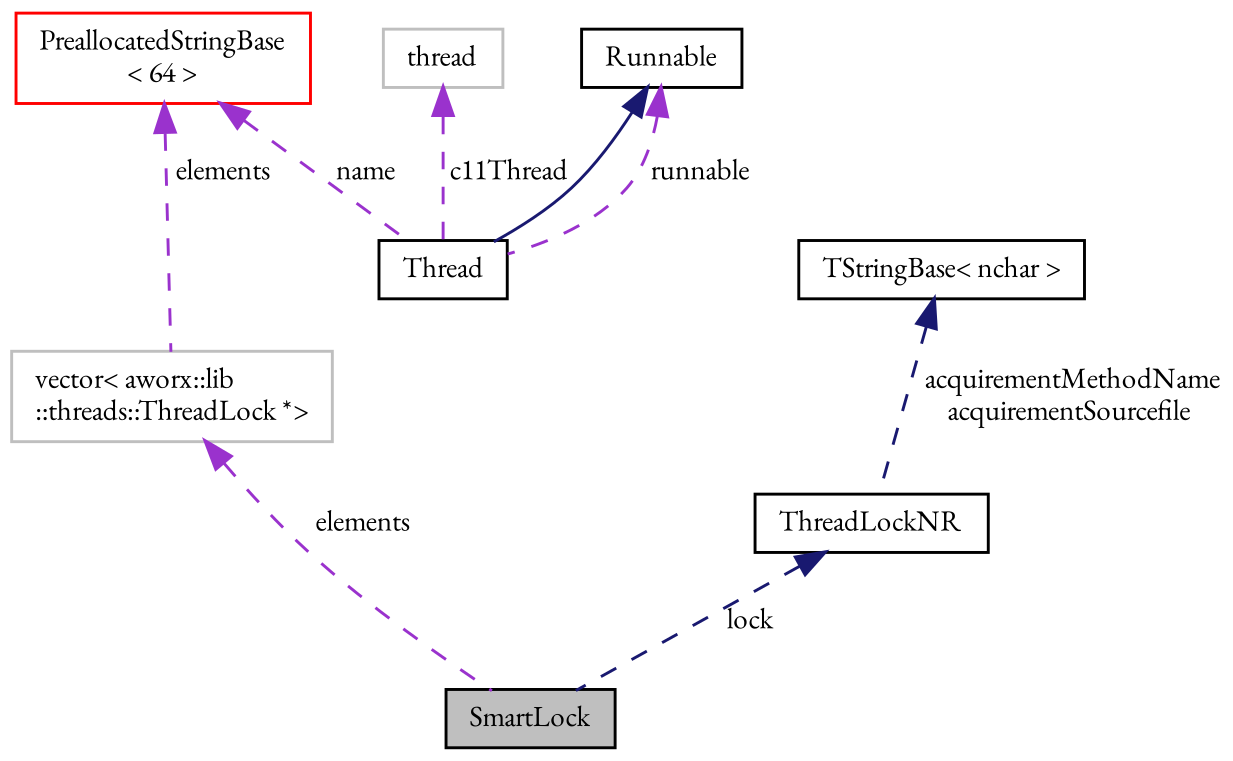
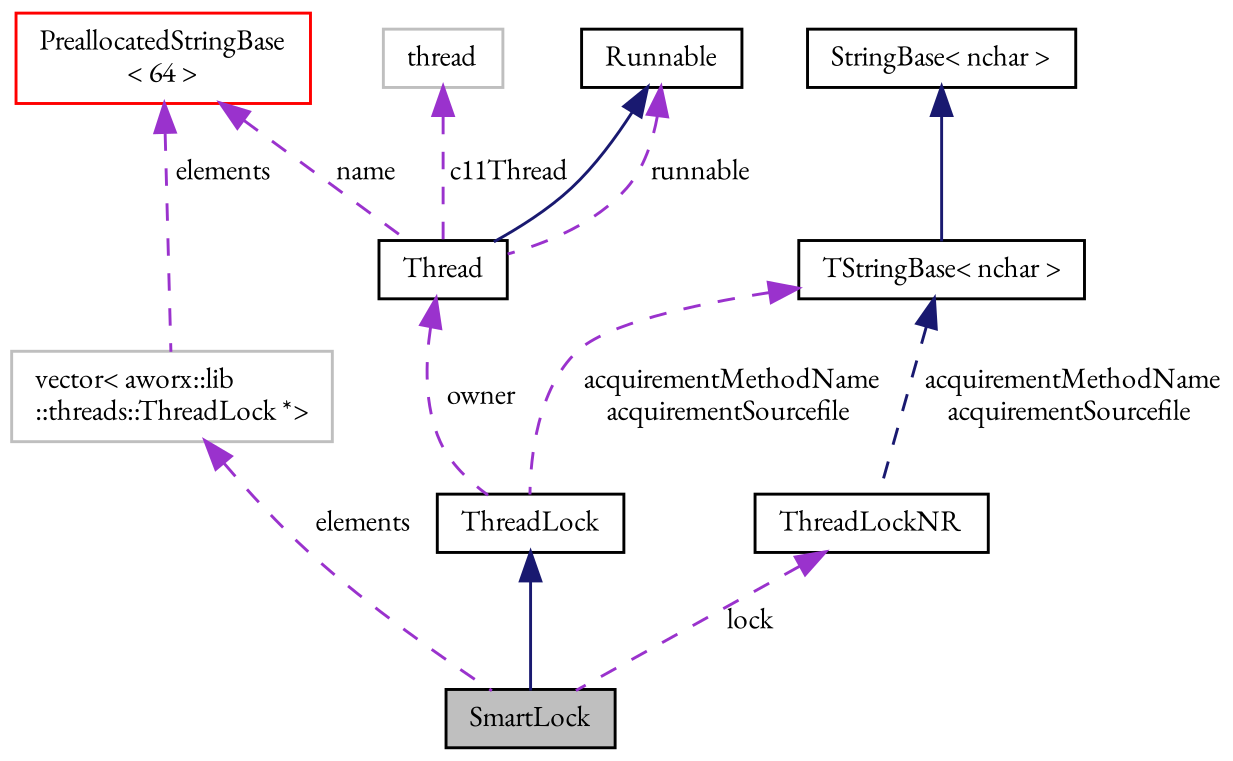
node "StringBase< nchar >": added
node "ThreadLock": added
edge "SmartLock" -> "ThreadLockNR": color midnightblue -> darkorchid3
